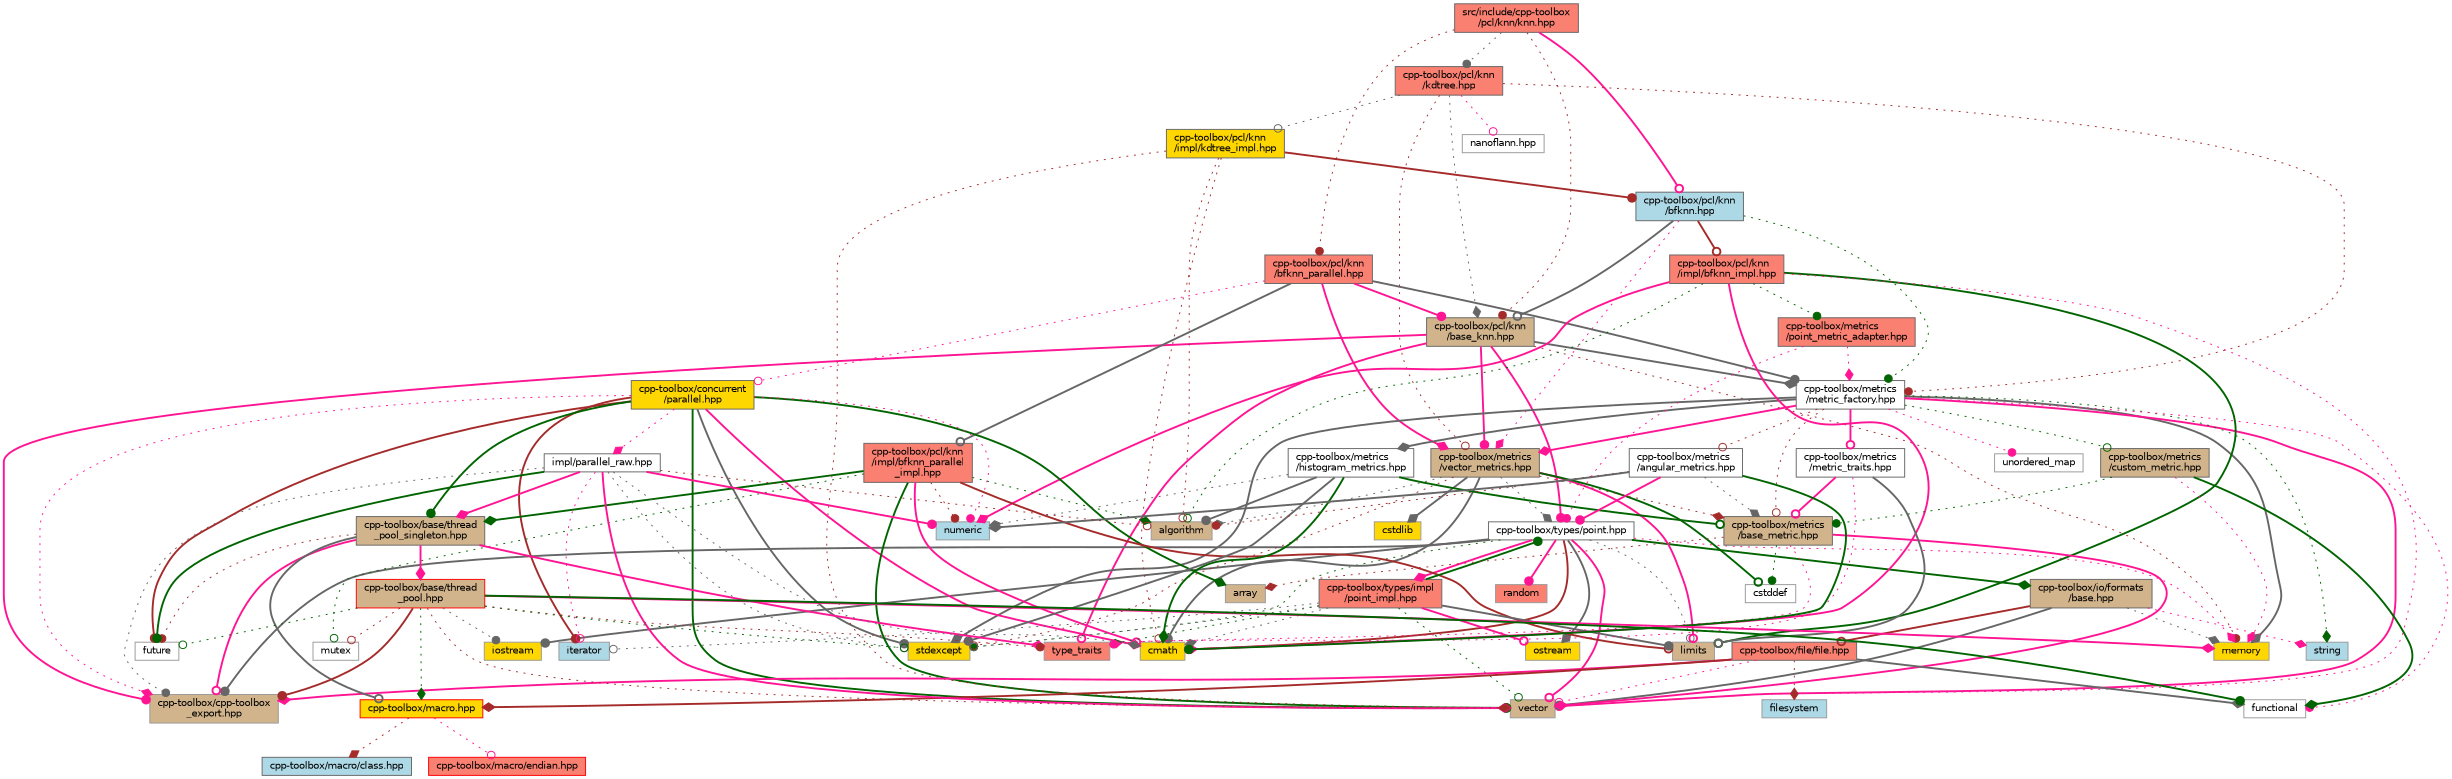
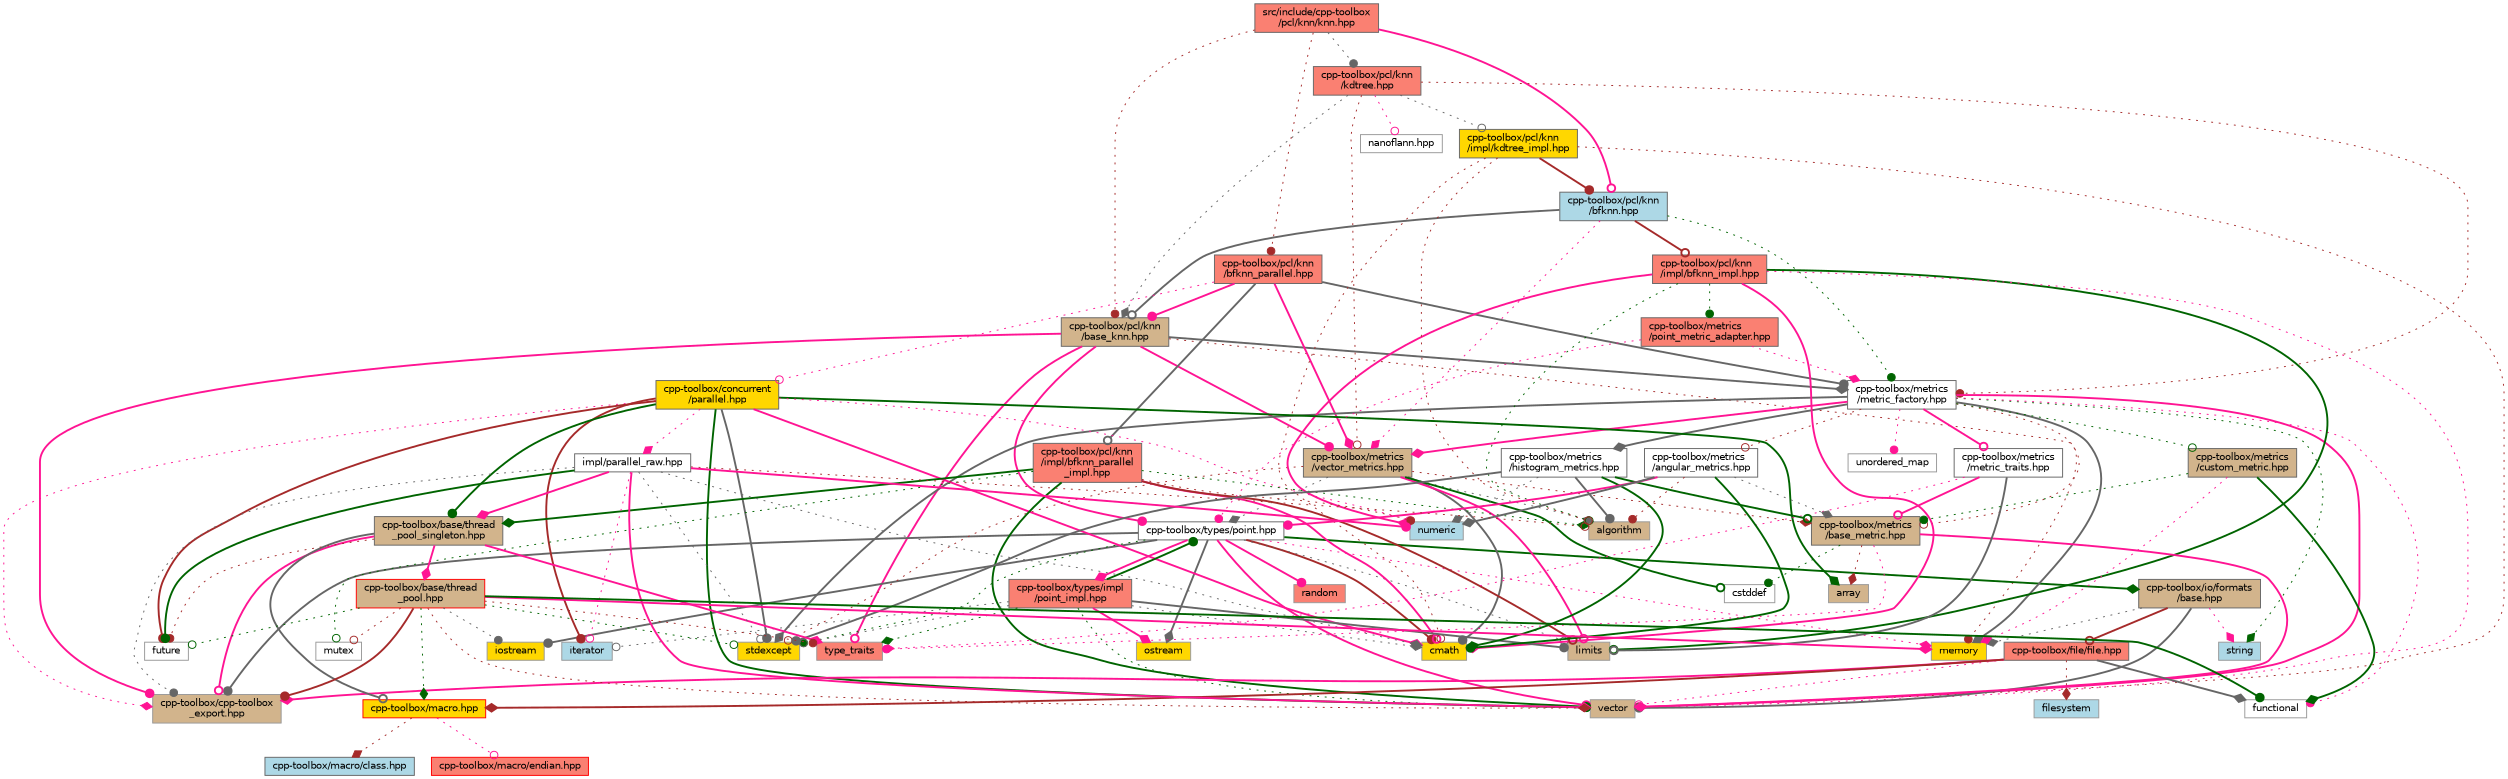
node "cstdlib": removed
edge "cpp-toolbox/types/impl /point_impl.hpp" -> "ostream": arrowhead odot -> diamond
